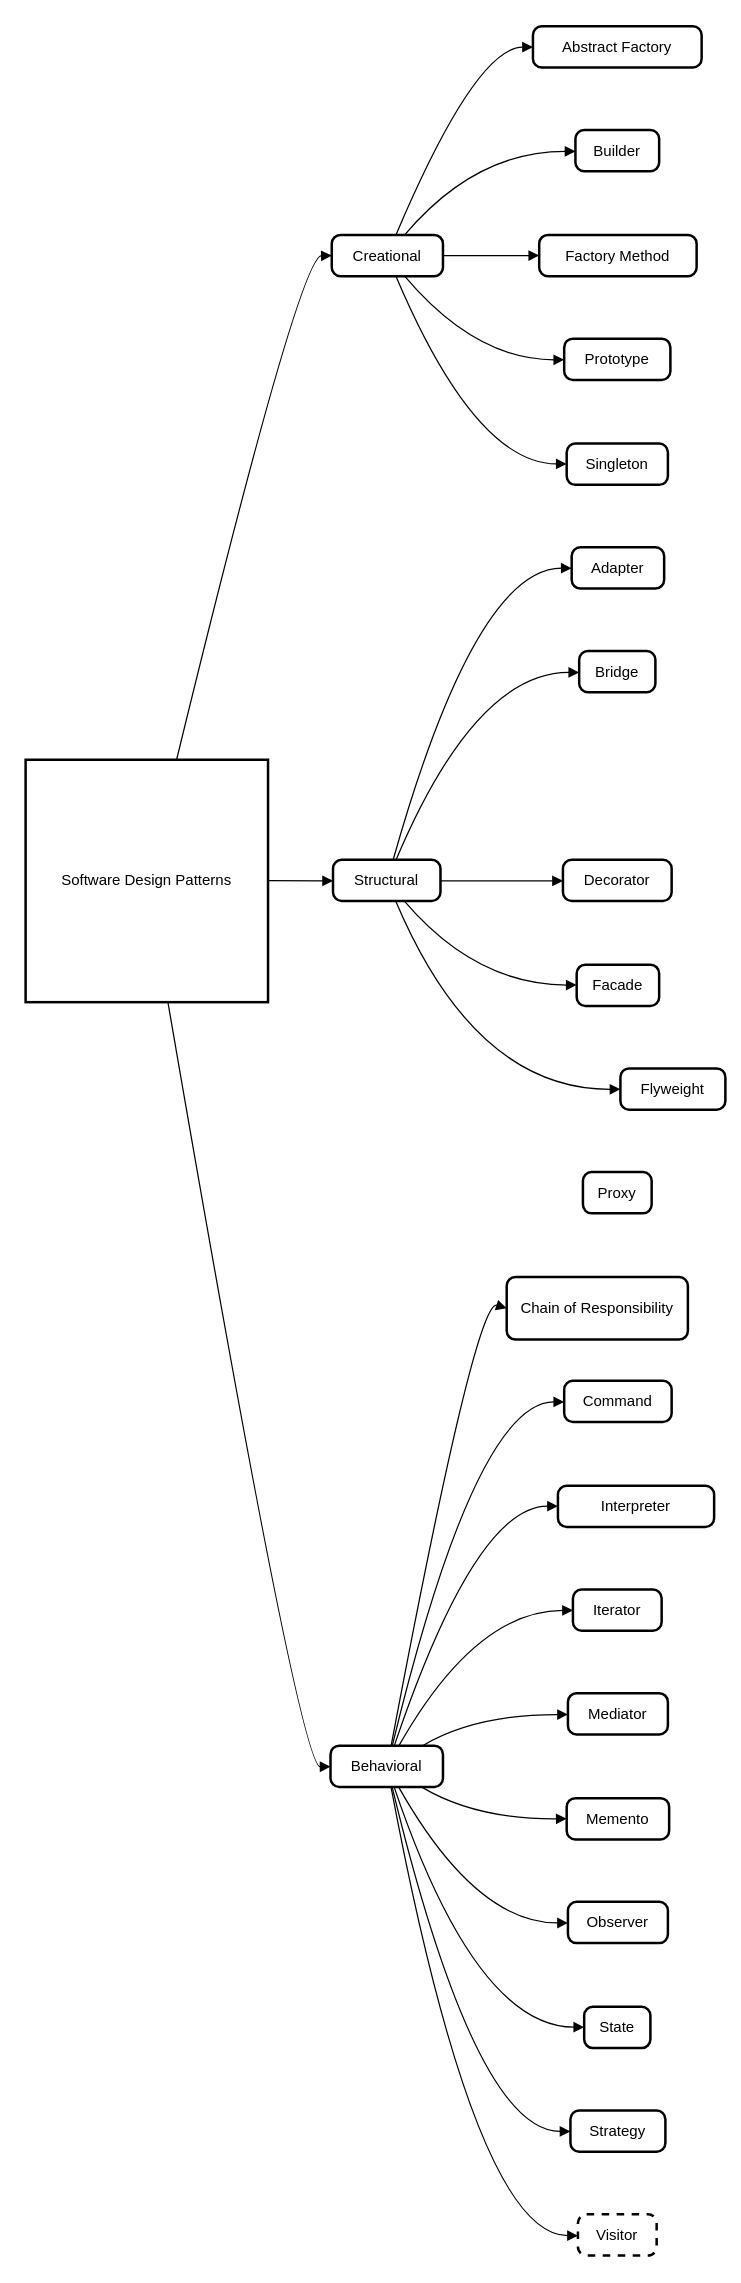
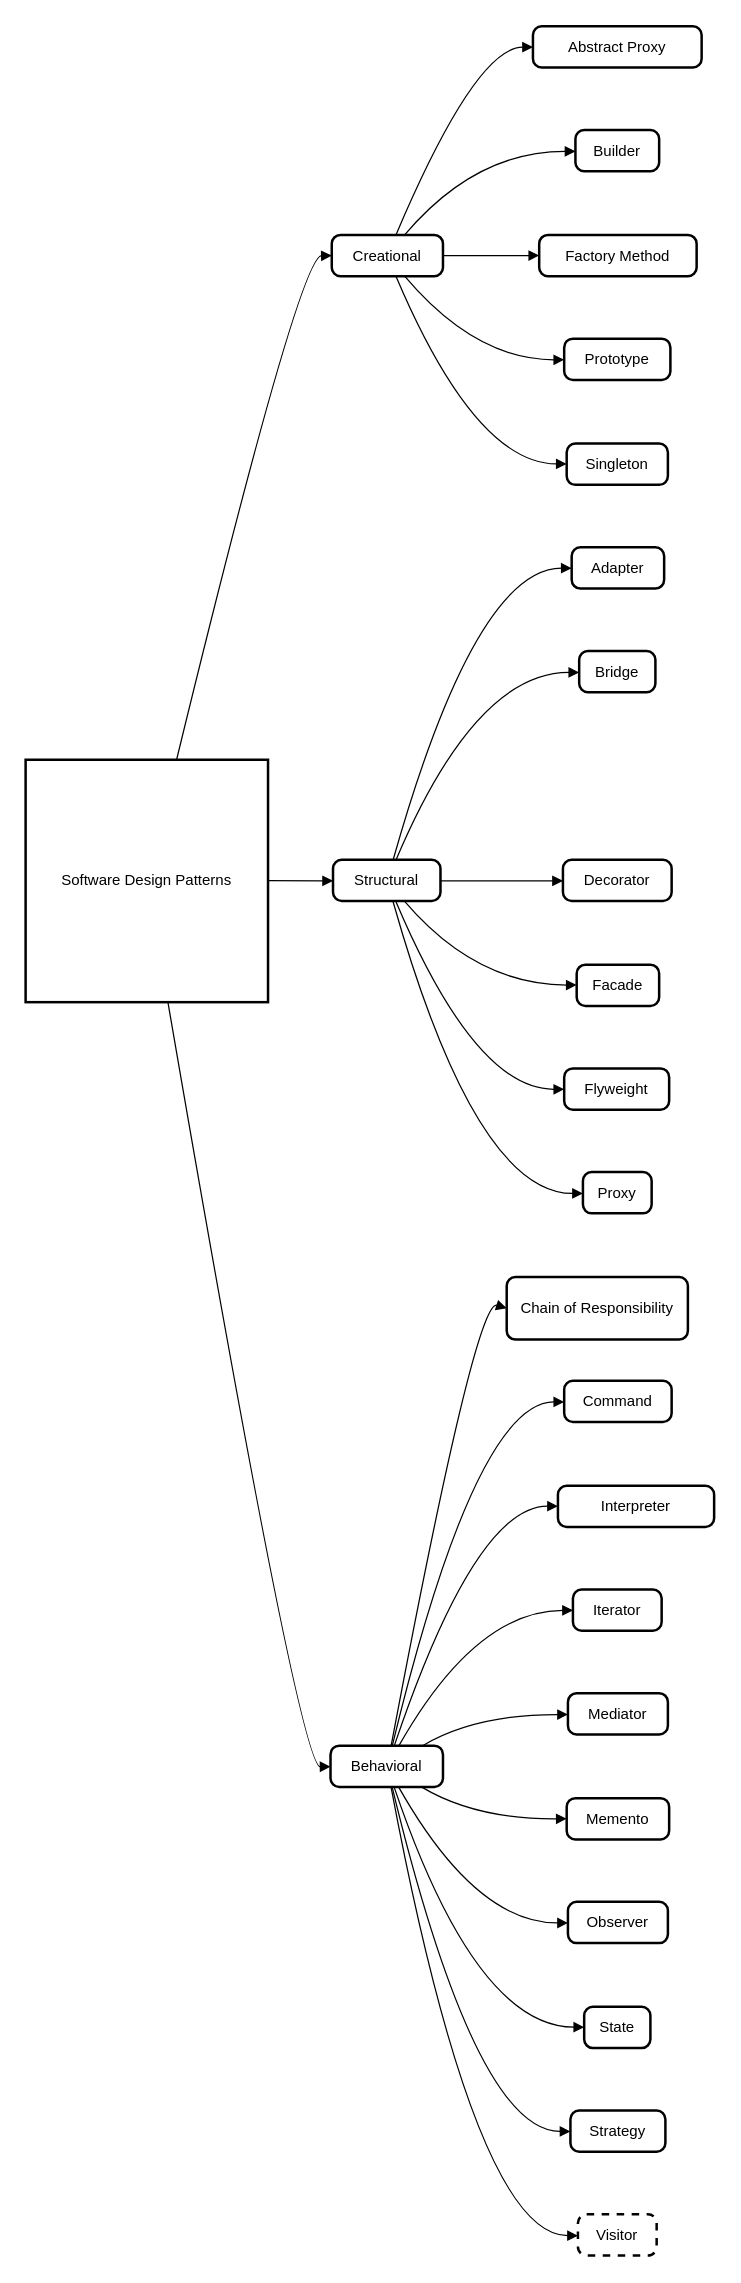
node "Abstract Factory": label "Abstract Factory" -> "Abstract Proxy"
edge "Structural" -> "Proxy": added
node "Flyweight": moved (673, 1089) -> (617, 1089)
